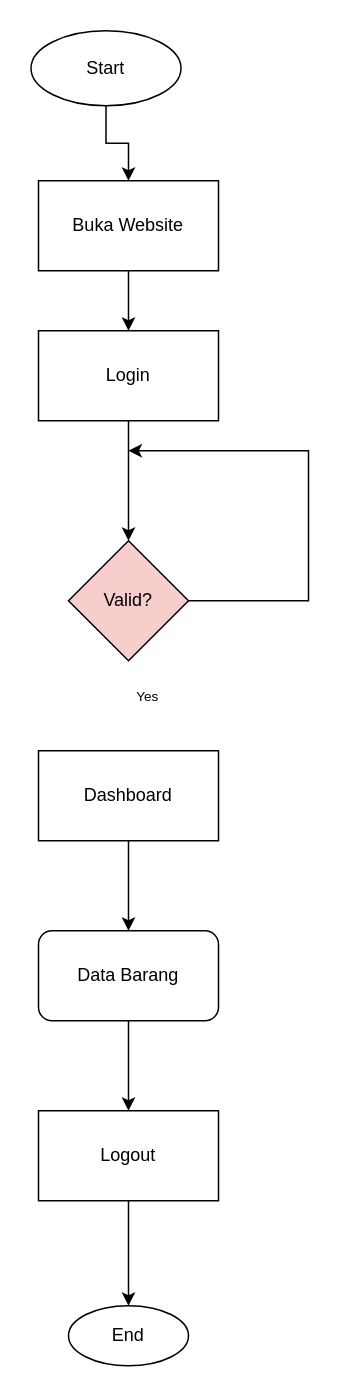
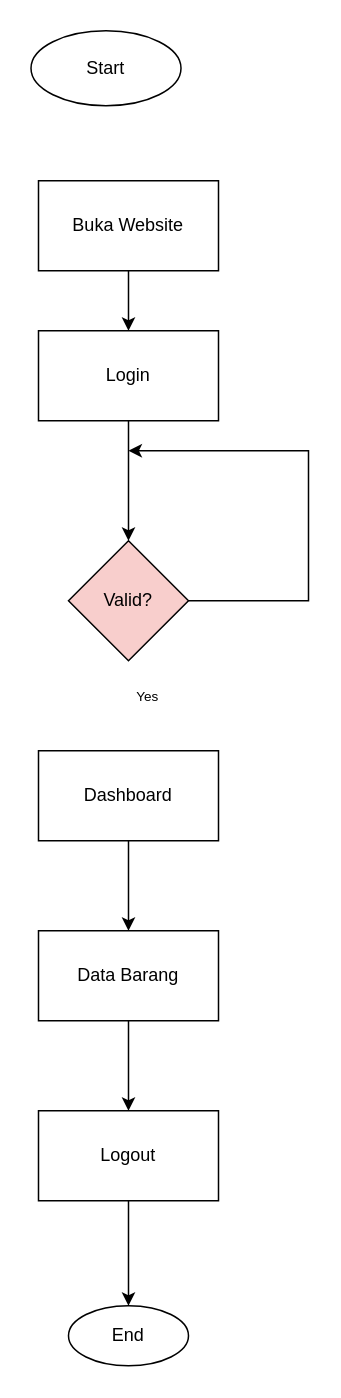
edge "Start" -> "Buka Website": removed
node "Data Barang": shape rounded rectangle -> rectangle
